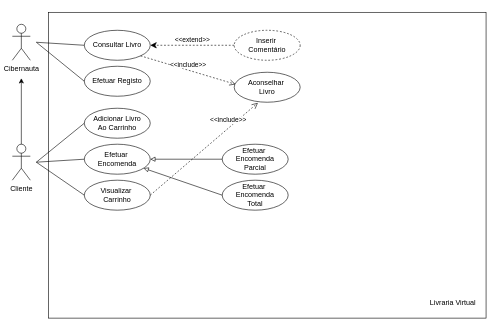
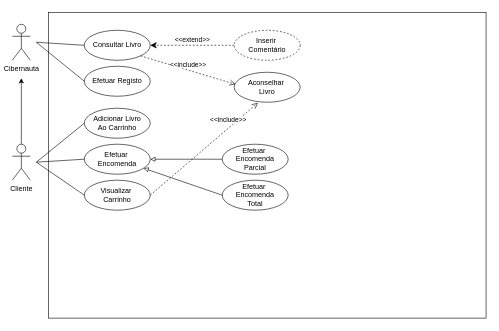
node "Livraria Virtual": removed
